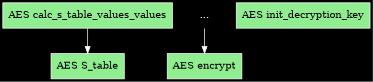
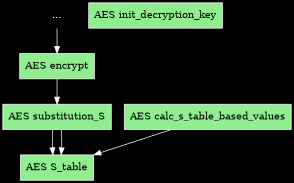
node "AES calc_s_table_values_values": label "AES calc_s_table_values_values" -> "AES calc_s_table_based_values"
node "AES substitution_S": added
